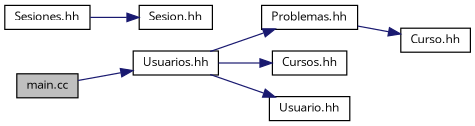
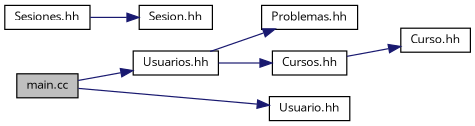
edge "Problemas.hh" -> "Curso.hh": now "Cursos.hh" -> "Curso.hh"
edge "Usuarios.hh" -> "Usuario.hh": now "main.cc" -> "Usuario.hh"
